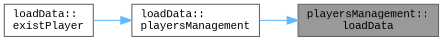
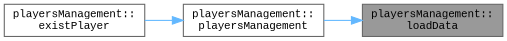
node "loadData:: existPlayer": label "loadData:: existPlayer" -> "playersManagement:: existPlayer"
node "loadData:: playersManagement": label "loadData:: playersManagement" -> "playersManagement:: playersManagement"
